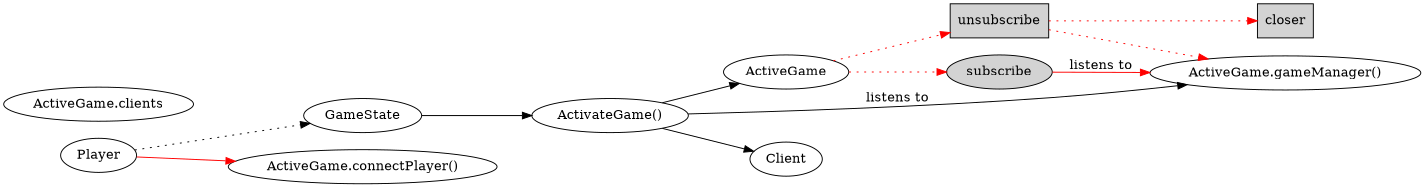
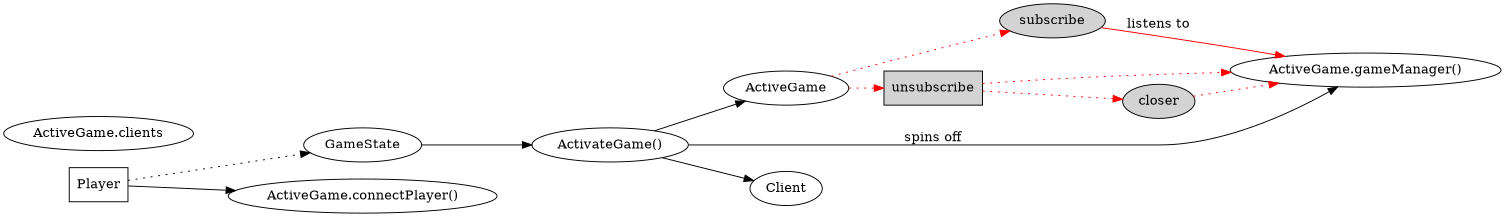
node "closer": shape box -> ellipse
edge "closer" -> "ActiveGame.gameManager()": added
edge "ActivateGame()" -> "ActiveGame.gameManager()": label "listens to" -> "spins off"
node "Player": shape ellipse -> box
edge "Player" -> "ActiveGame.connectPlayer()": color red -> black
